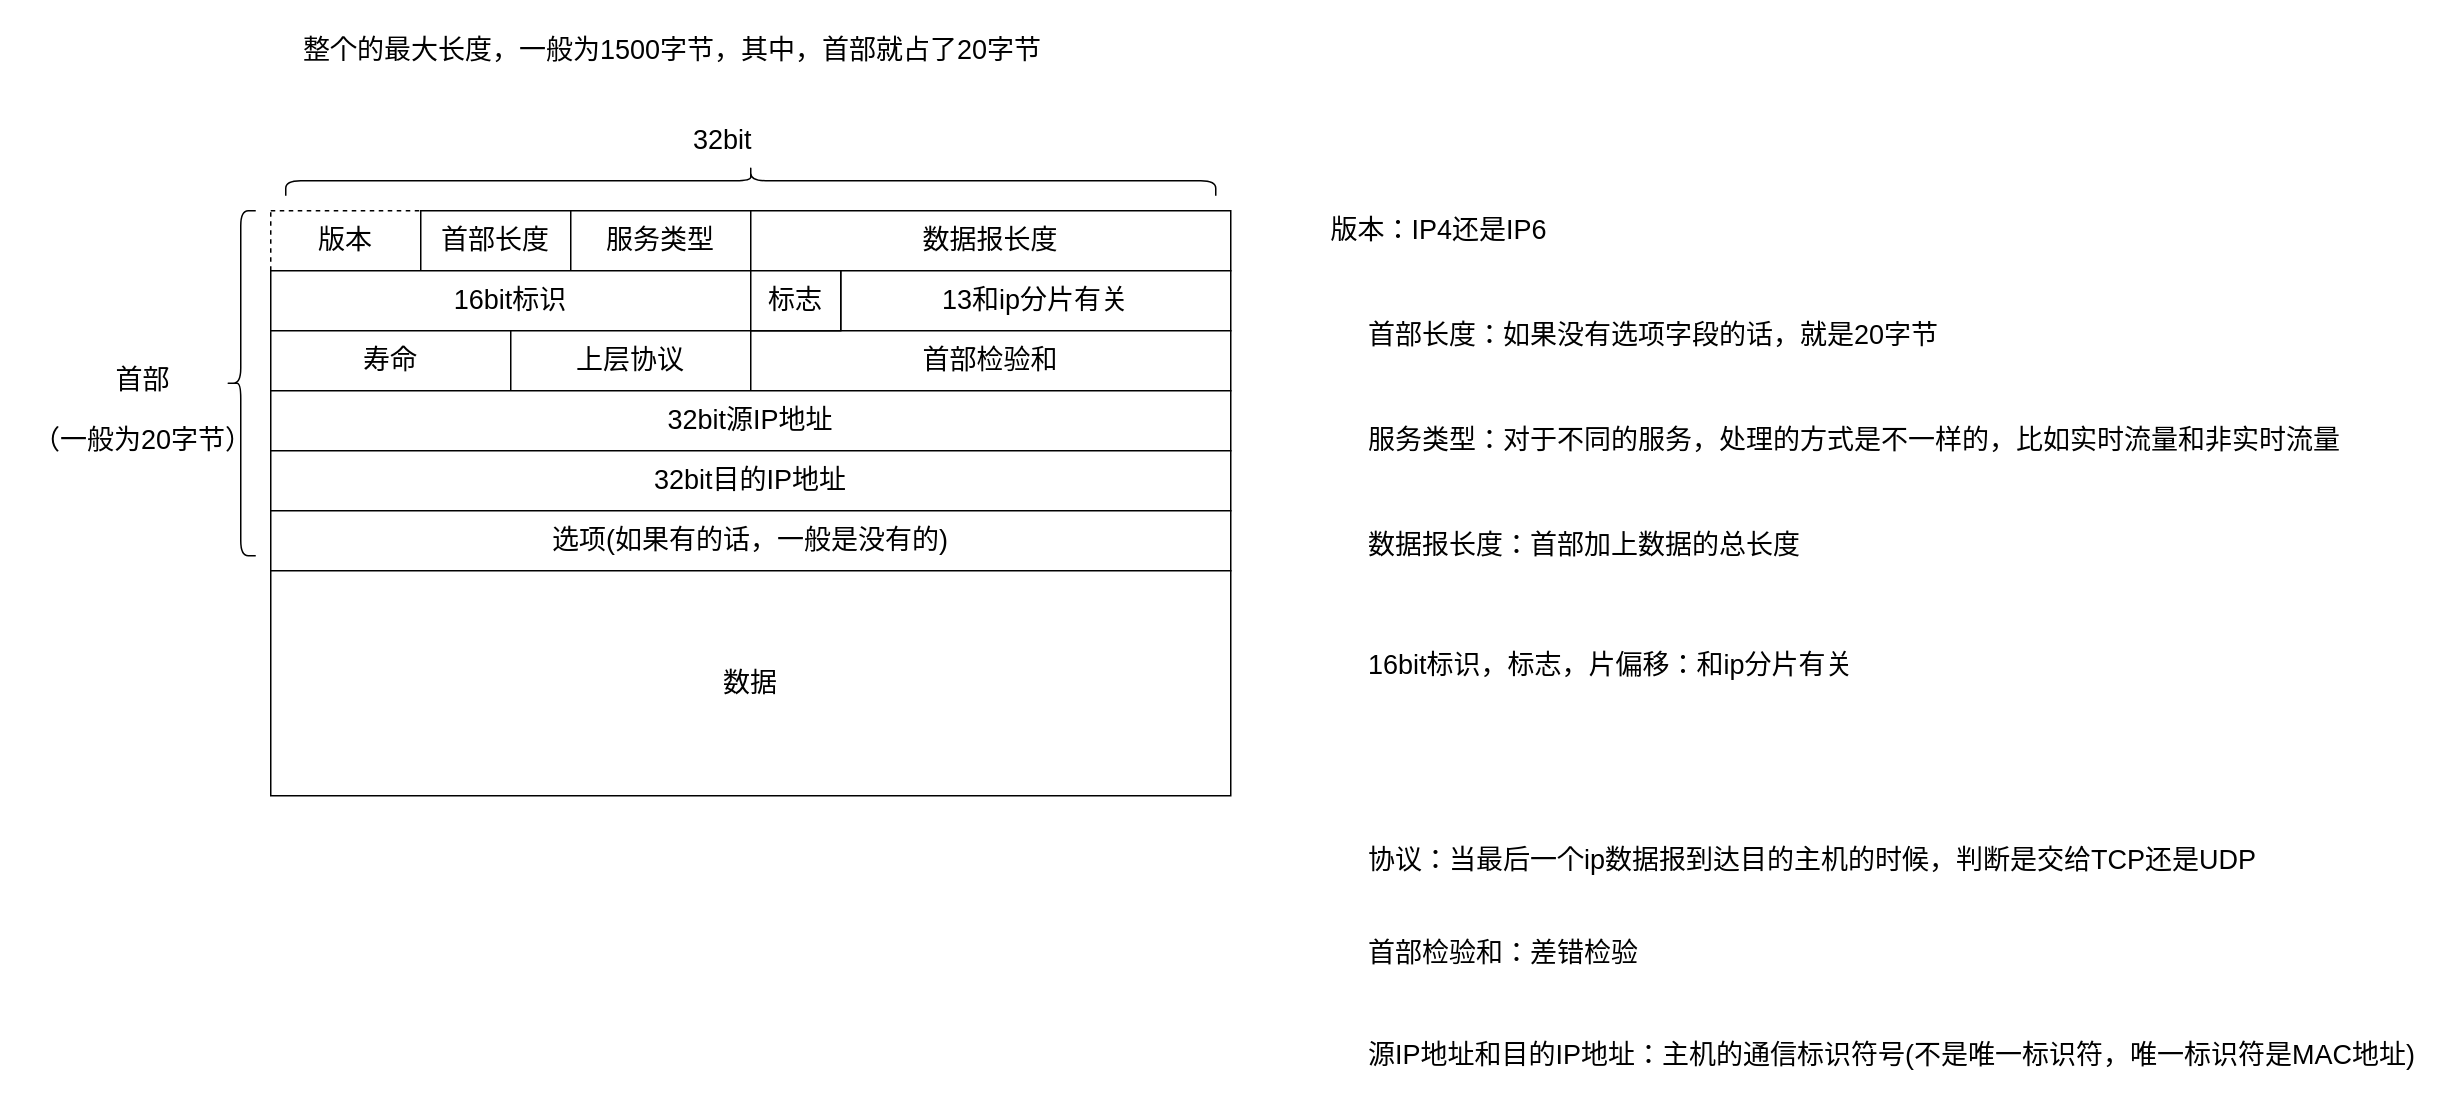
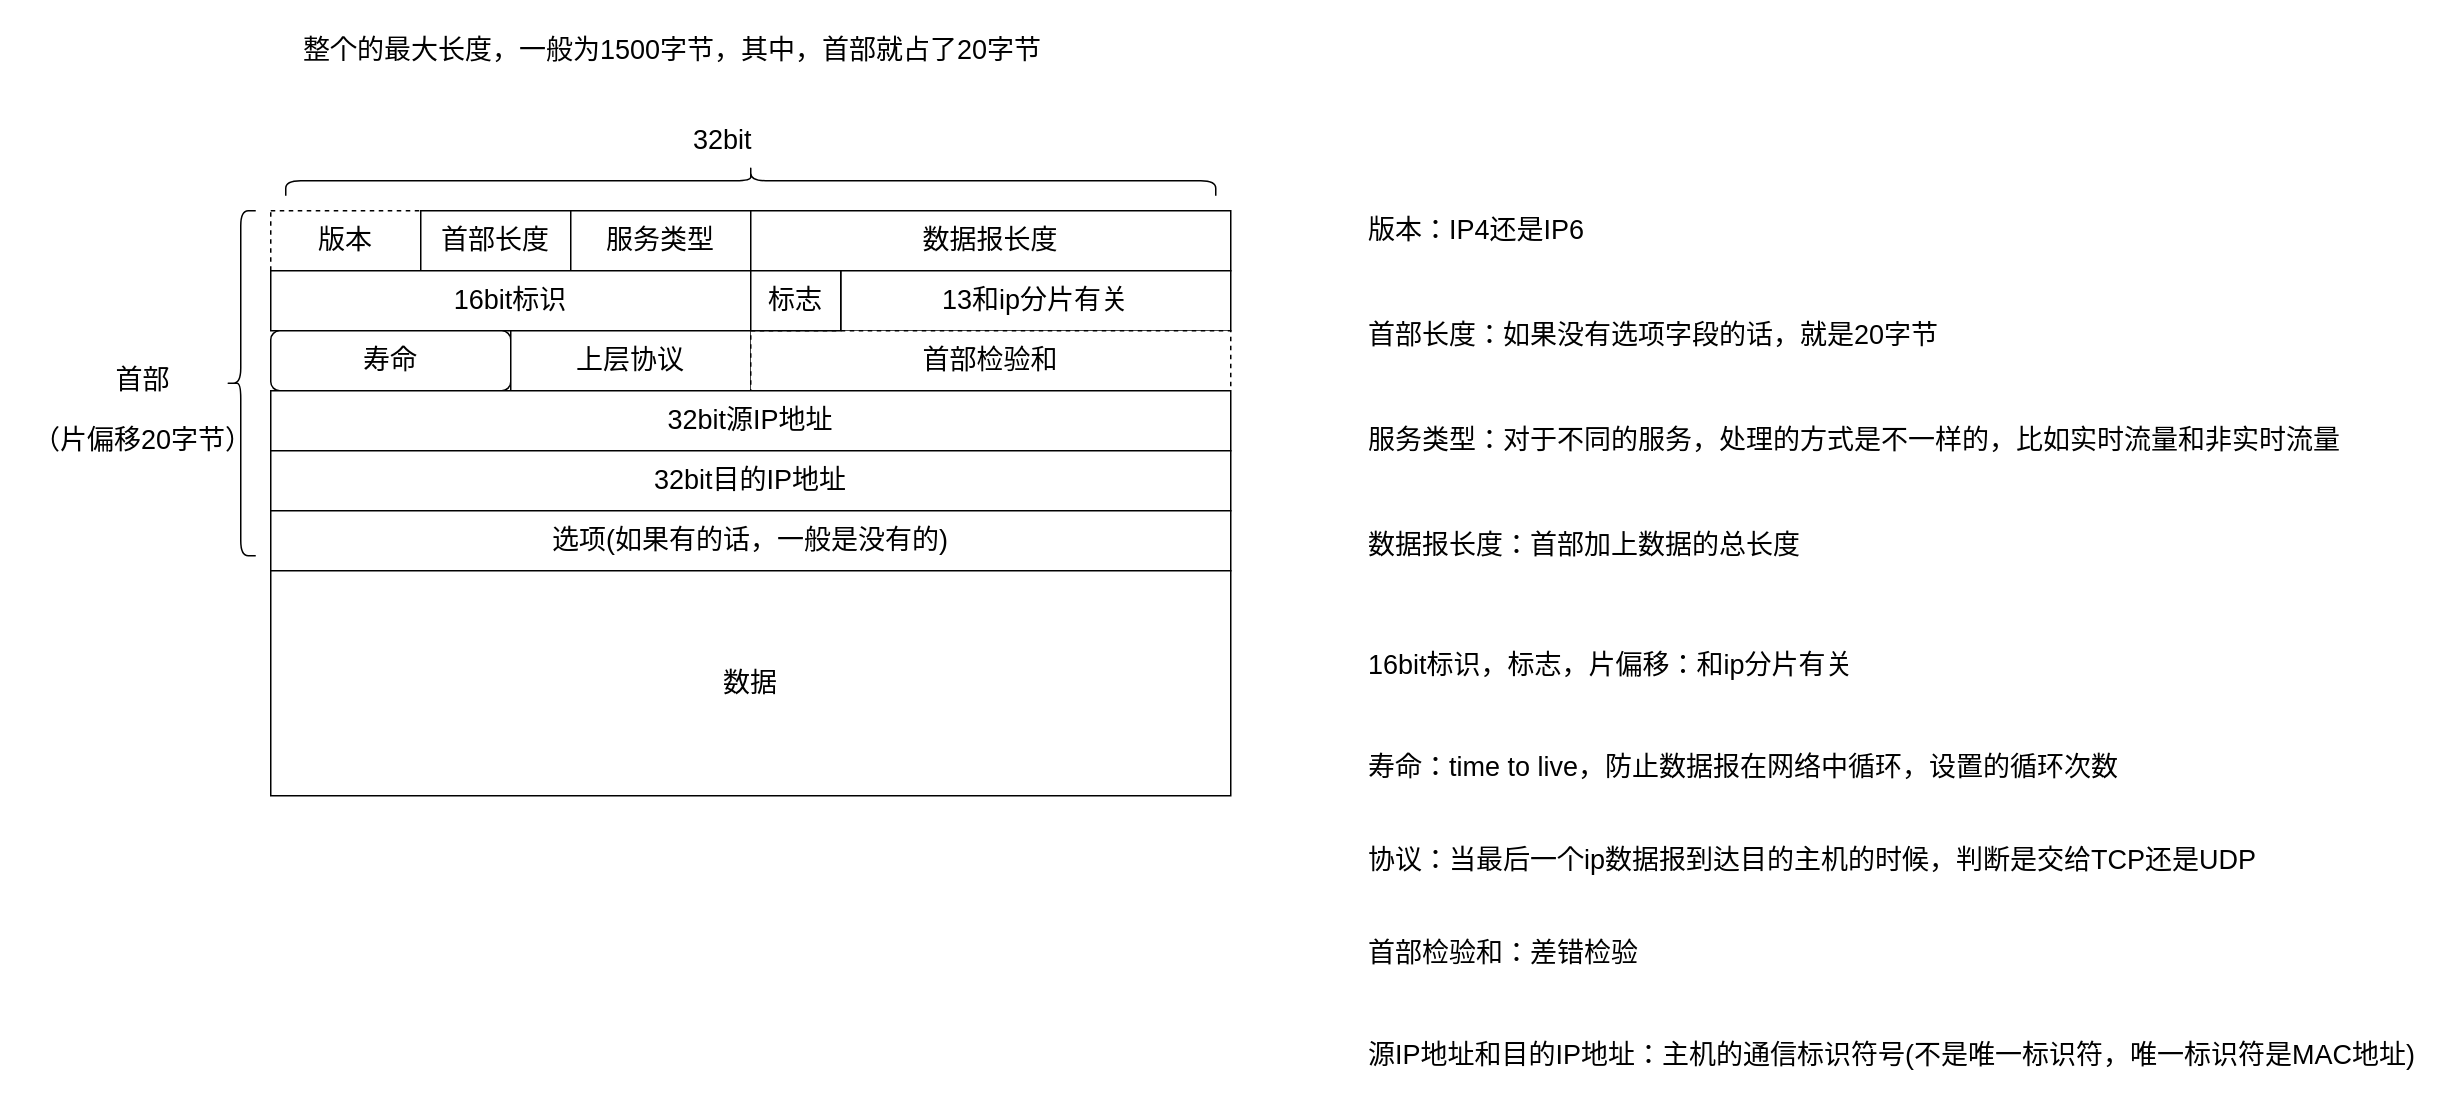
node "版本：IP4还是IP6": moved (1448, 226) -> (1486, 226)
node "寿命": shape rectangle -> rounded rectangle
node "首部检验和": style solid -> dashed
node "（一般为20字节）": label "（一般为20字节）" -> "（片偏移20字节）"
node "寿命：time to live，防止数据报在网络中循环，设置的循环次数": added
